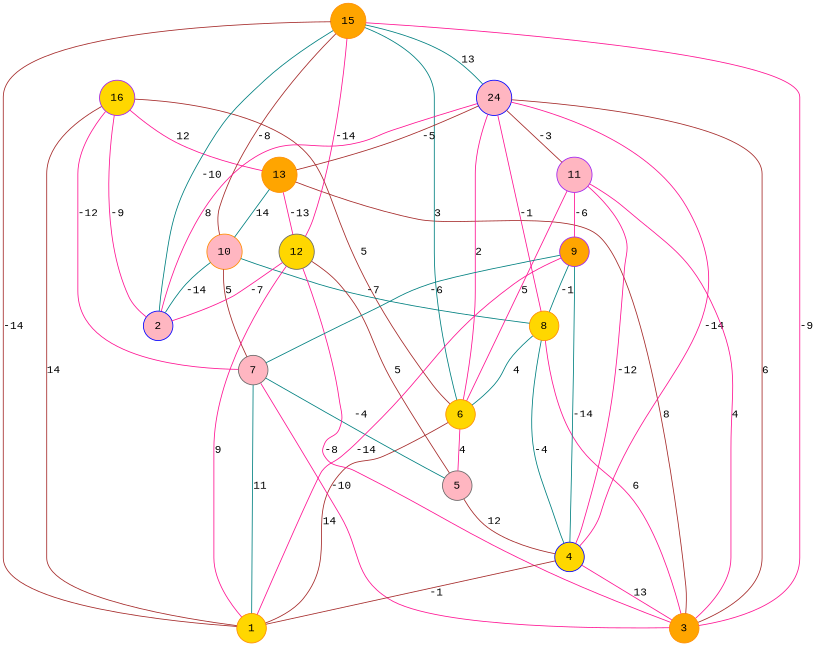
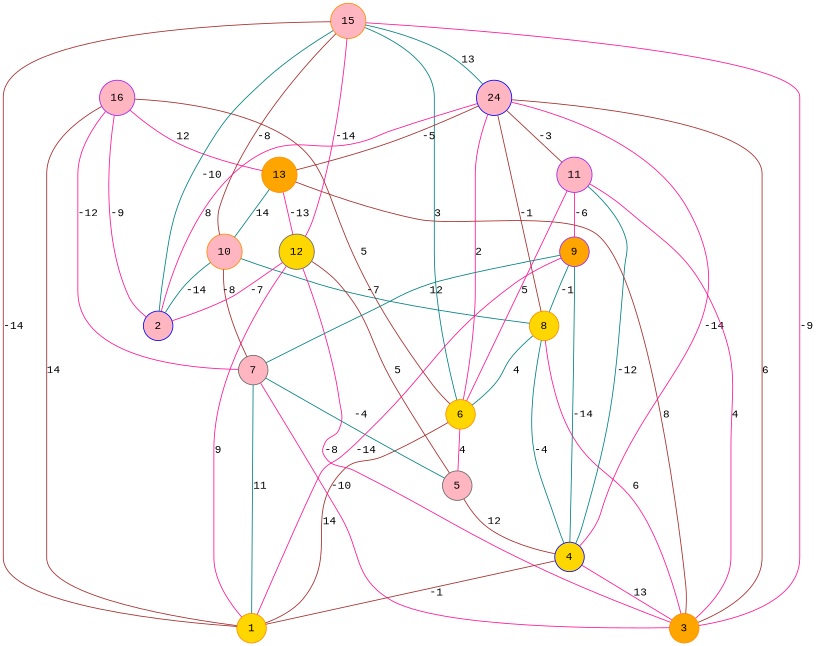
node "15": fillcolor orange -> lightpink
node "16": fillcolor gold -> lightpink
edge "24" -- "8": color deeppink -> brown
edge "10" -- "7": label "5" -> "-8"
edge "9" -- "7": label "-6" -> "12"
edge "11" -- "4": color deeppink -> teal
